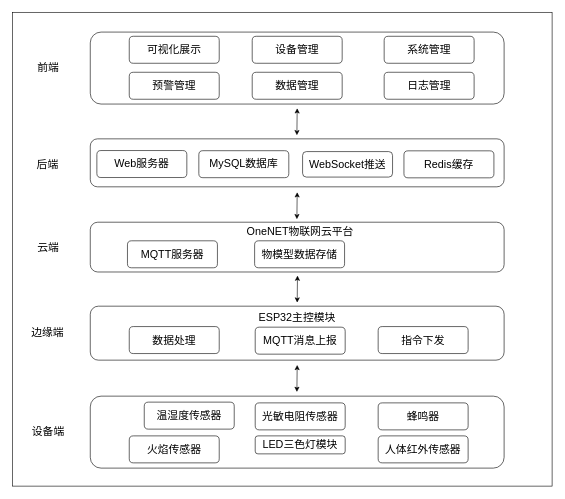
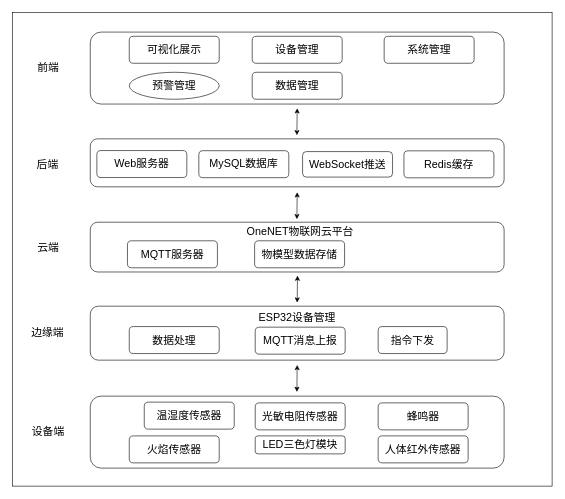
node "预警管理": shape rounded rectangle -> ellipse
node "日志管理": removed
node "ESP32主控模块": label "ESP32主控模块" -> "ESP32设备管理"
node "指令下发": size 90x27 -> 69x27
